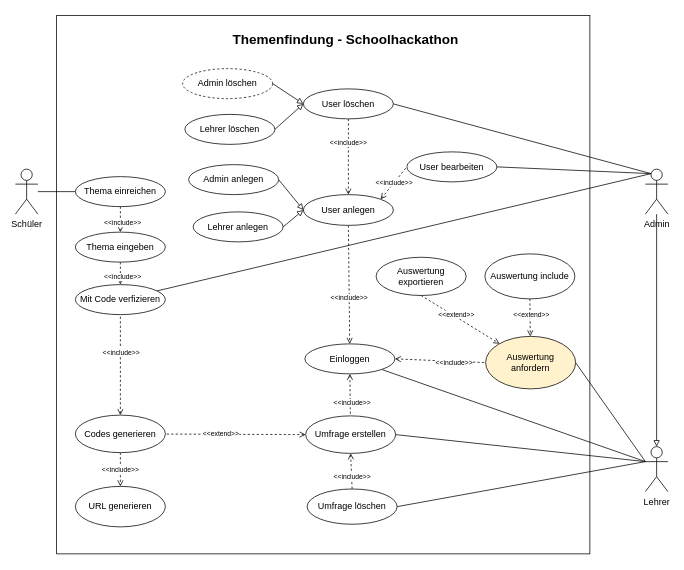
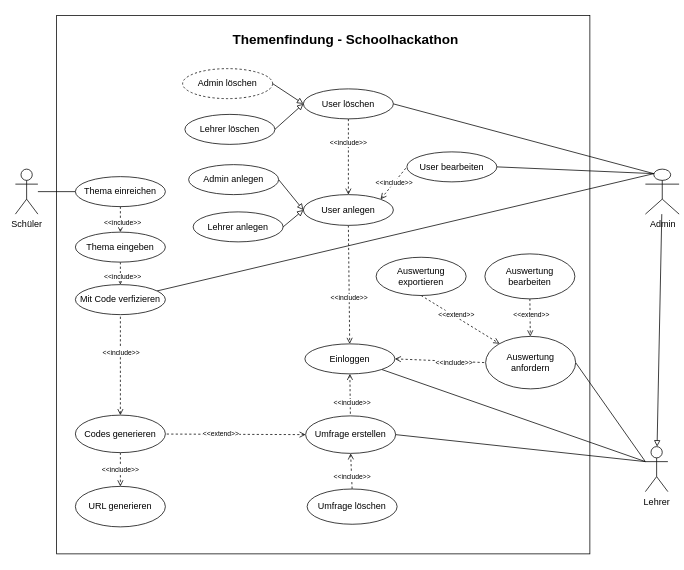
node "Admin": size 23x45 -> 34x45
node "Auswertung include": label "Auswertung include" -> "Auswertung bearbeiten"
node "Auswertung anfordern": fillcolor #fff2cc -> #ffffff
edge "Lehrer" -- "Umfrage löschen": removed
